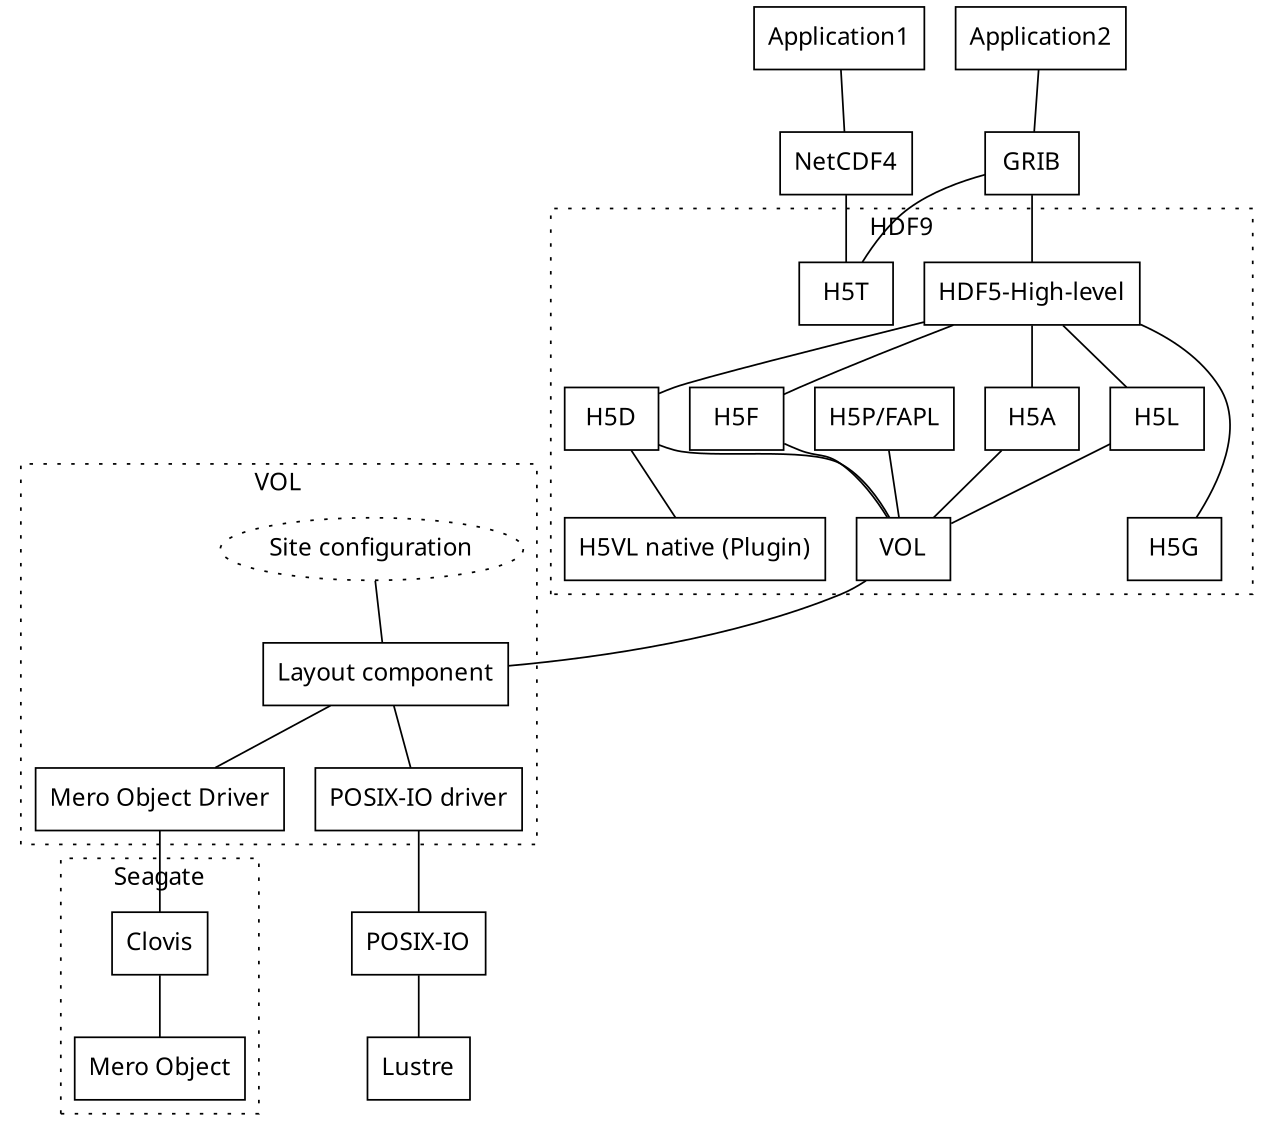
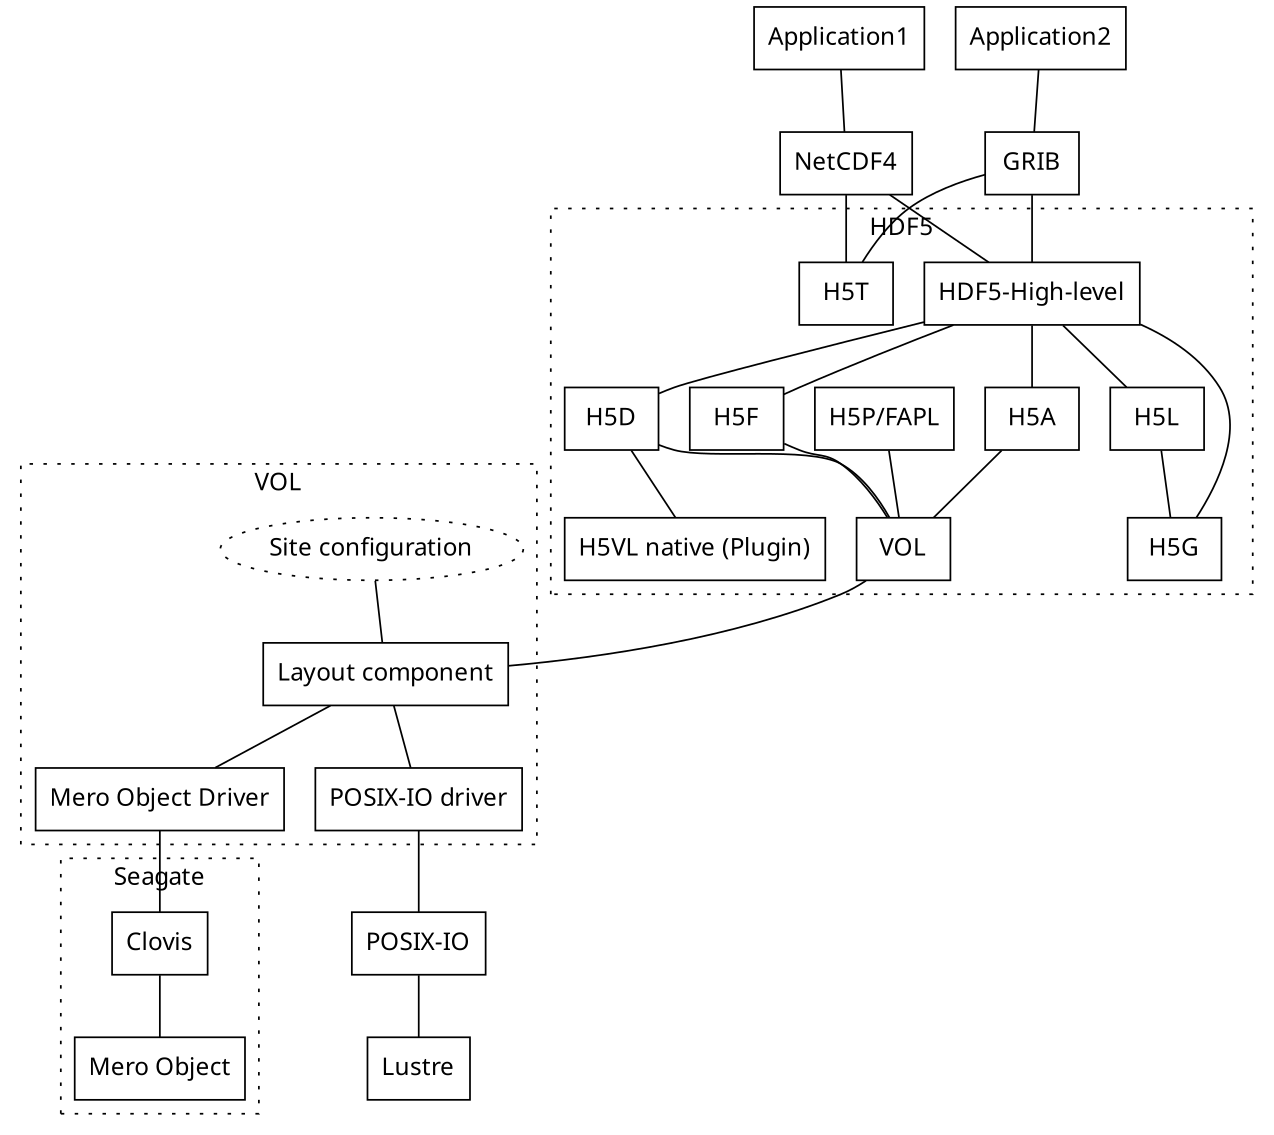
cluster "HDF9": label "HDF9" -> "HDF5"
edge "NetCDF4" -- "HDF5-High-level": added
edge "H5L" -- "VOL": now "H5L" -- "H5G"
